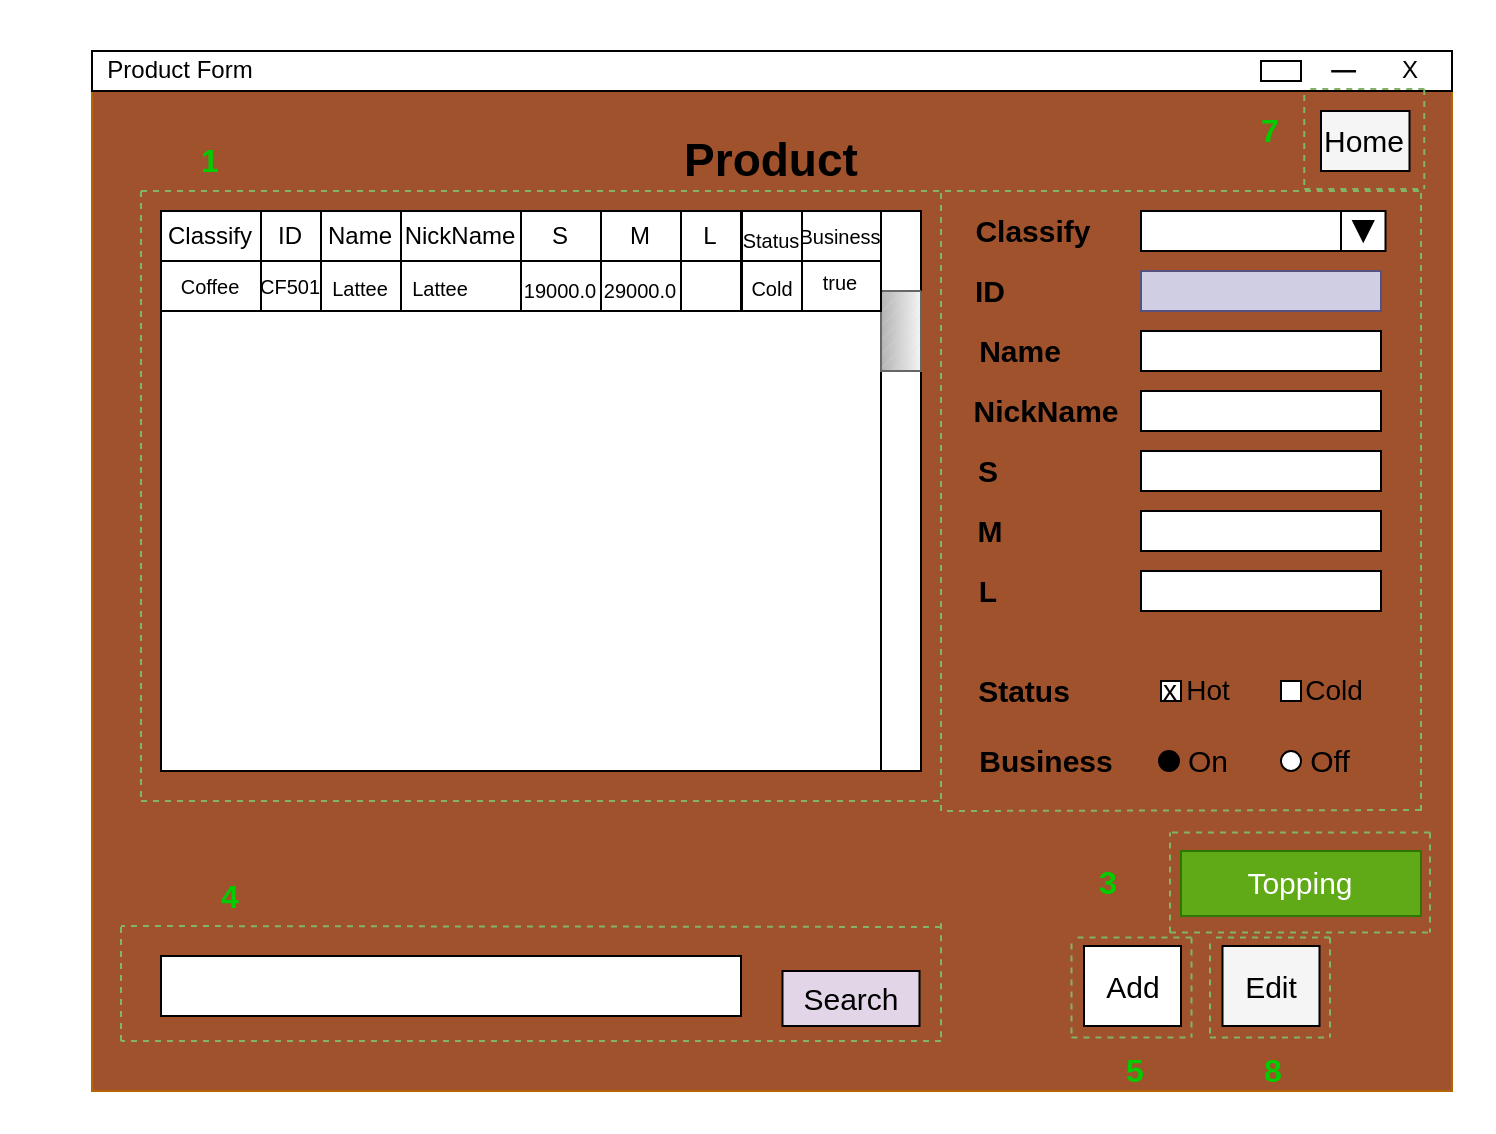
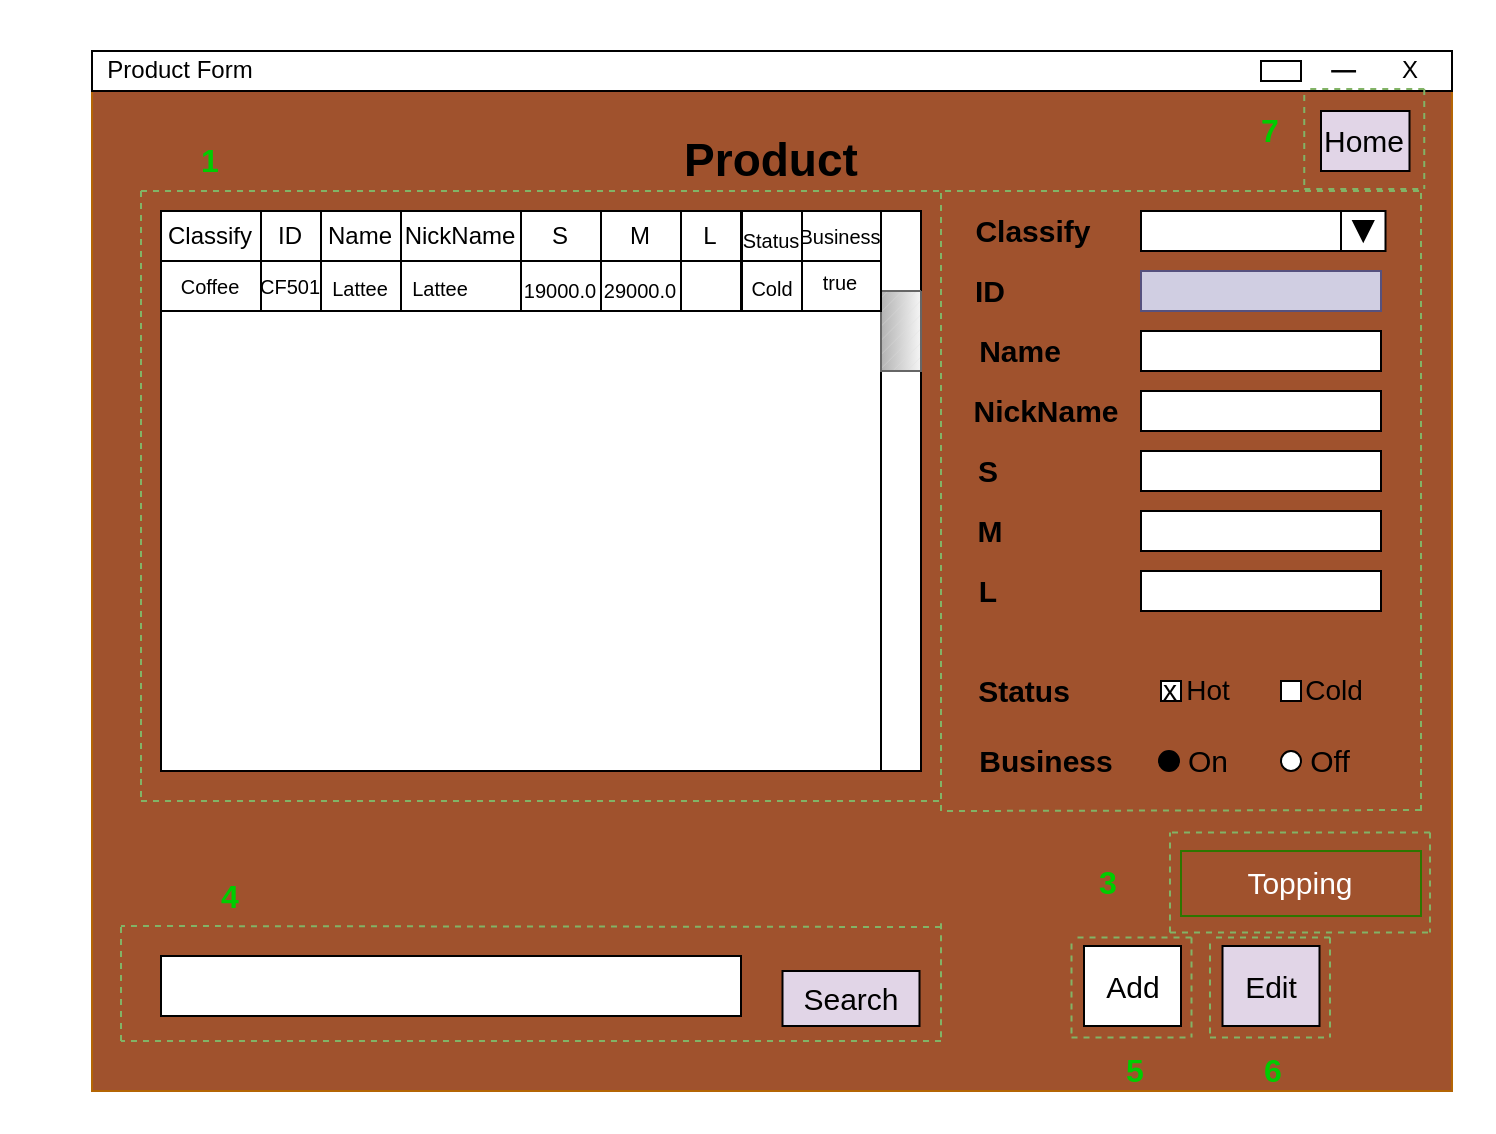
node "Home": fillcolor #f5f5f5 -> #e1d5e7
node "Topping": fillcolor #60a917 -> #a0522d
node "Edit": fillcolor #f5f5f5 -> #e1d5e7
node "8": label "8" -> "6"
